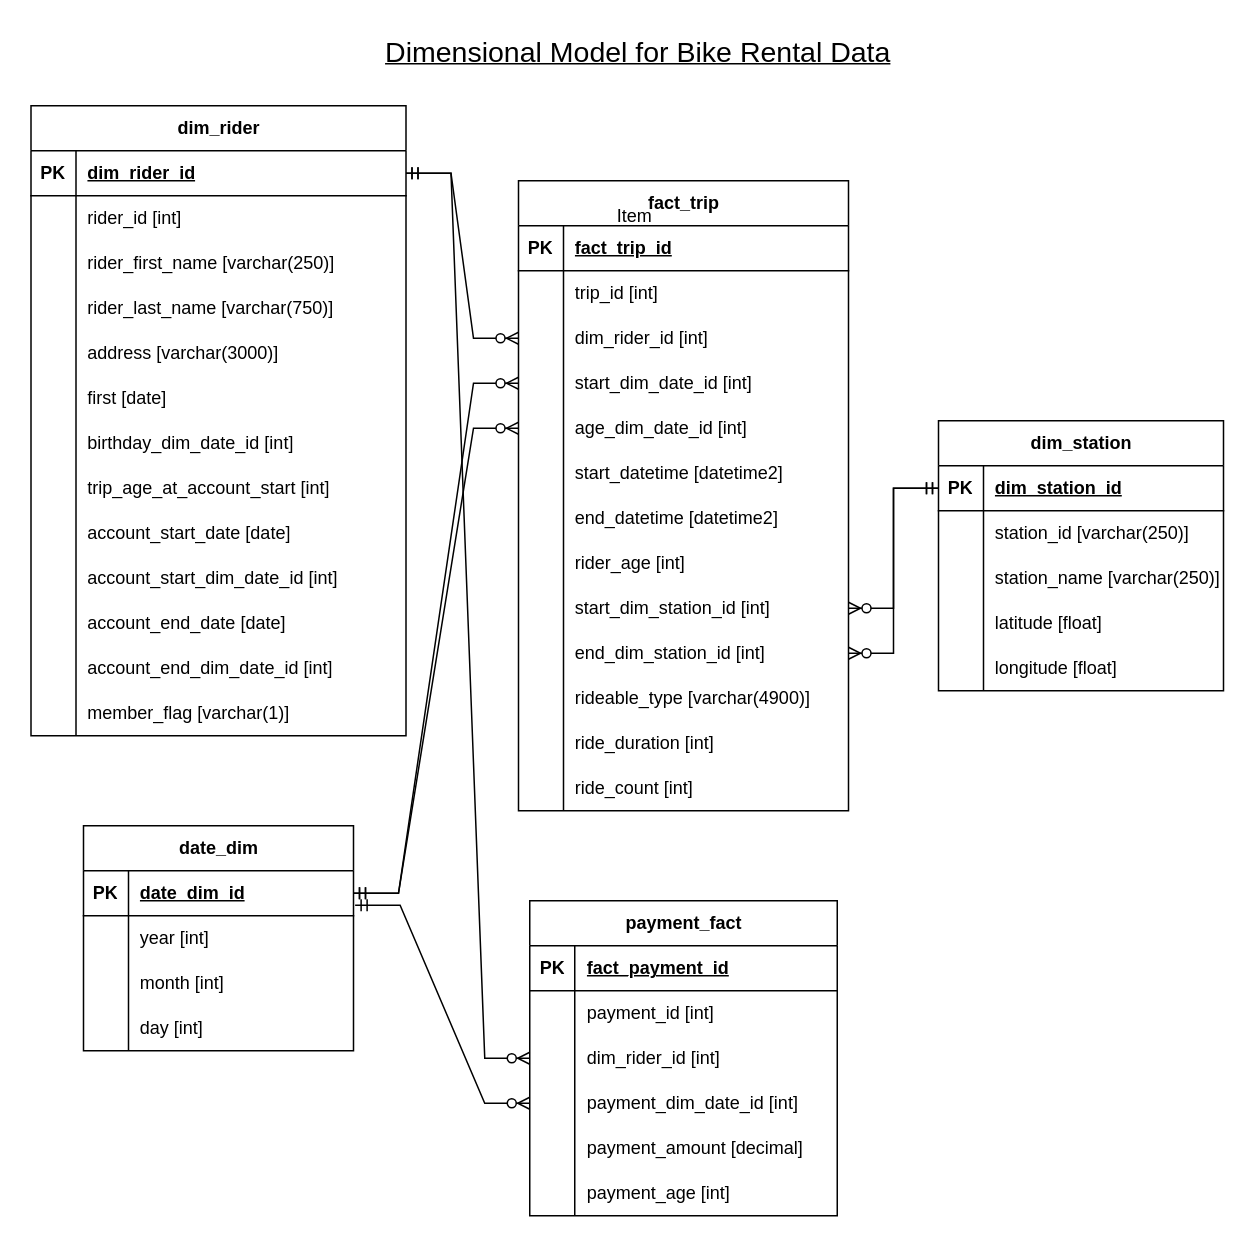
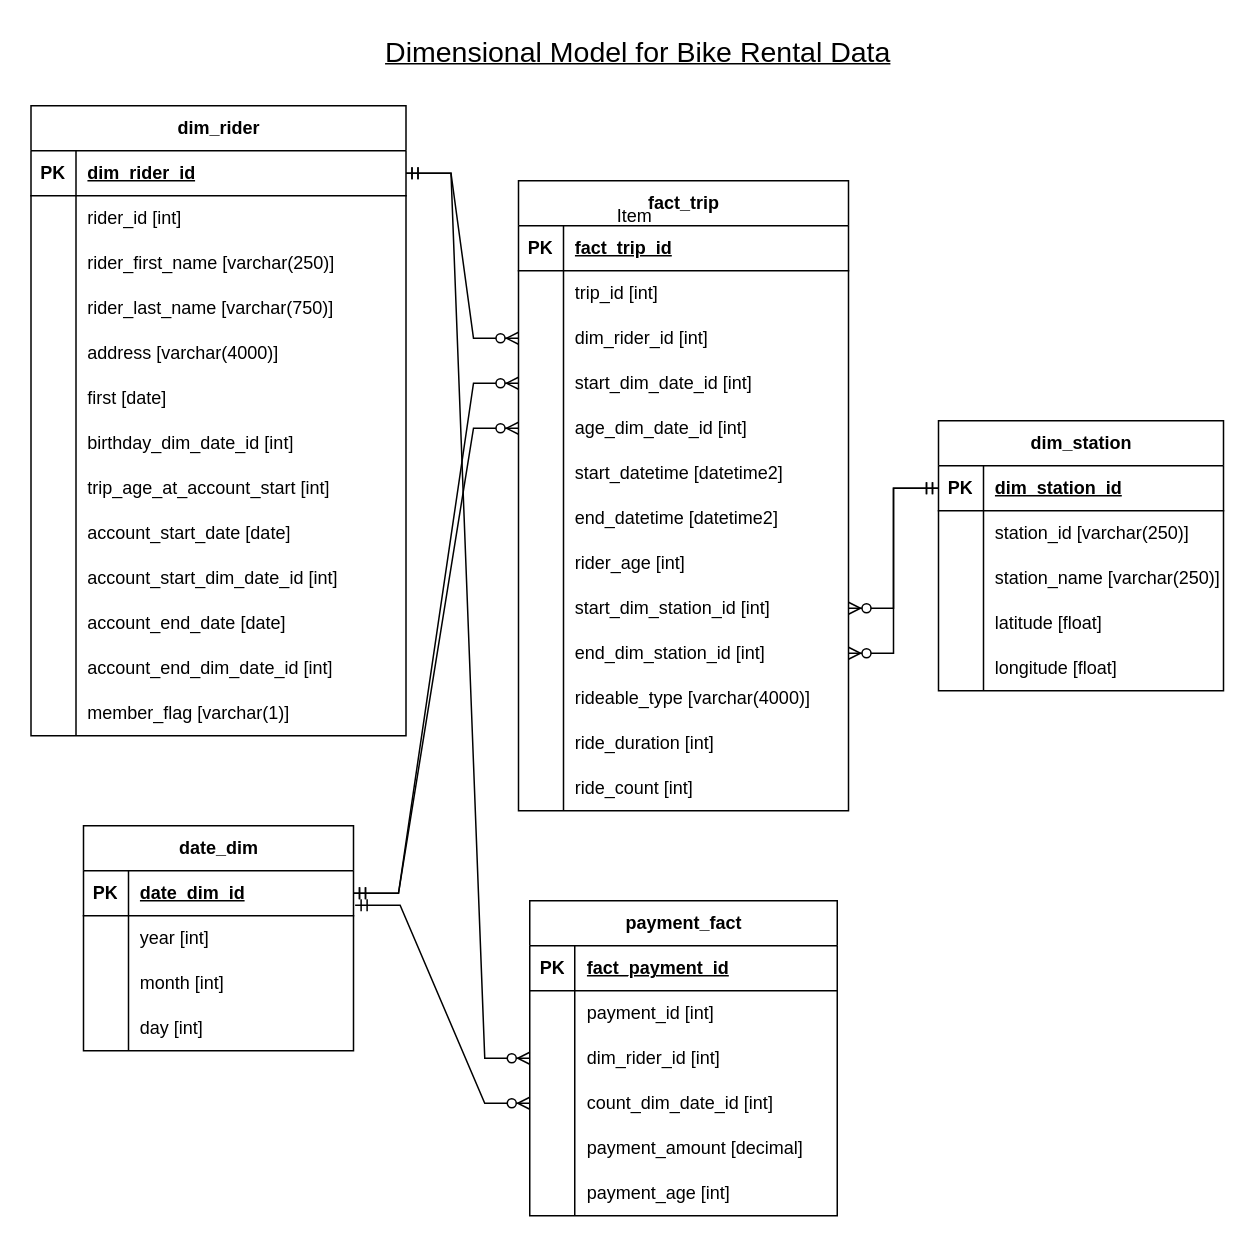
node "address [varchar(3000)]": label "address [varchar(3000)]" -> "address [varchar(4000)]"
node "rideable_type [varchar(4900)]": label "rideable_type [varchar(4900)]" -> "rideable_type [varchar(4000)]"
node "payment_dim_date_id [int]": label "payment_dim_date_id [int]" -> "count_dim_date_id [int]"
